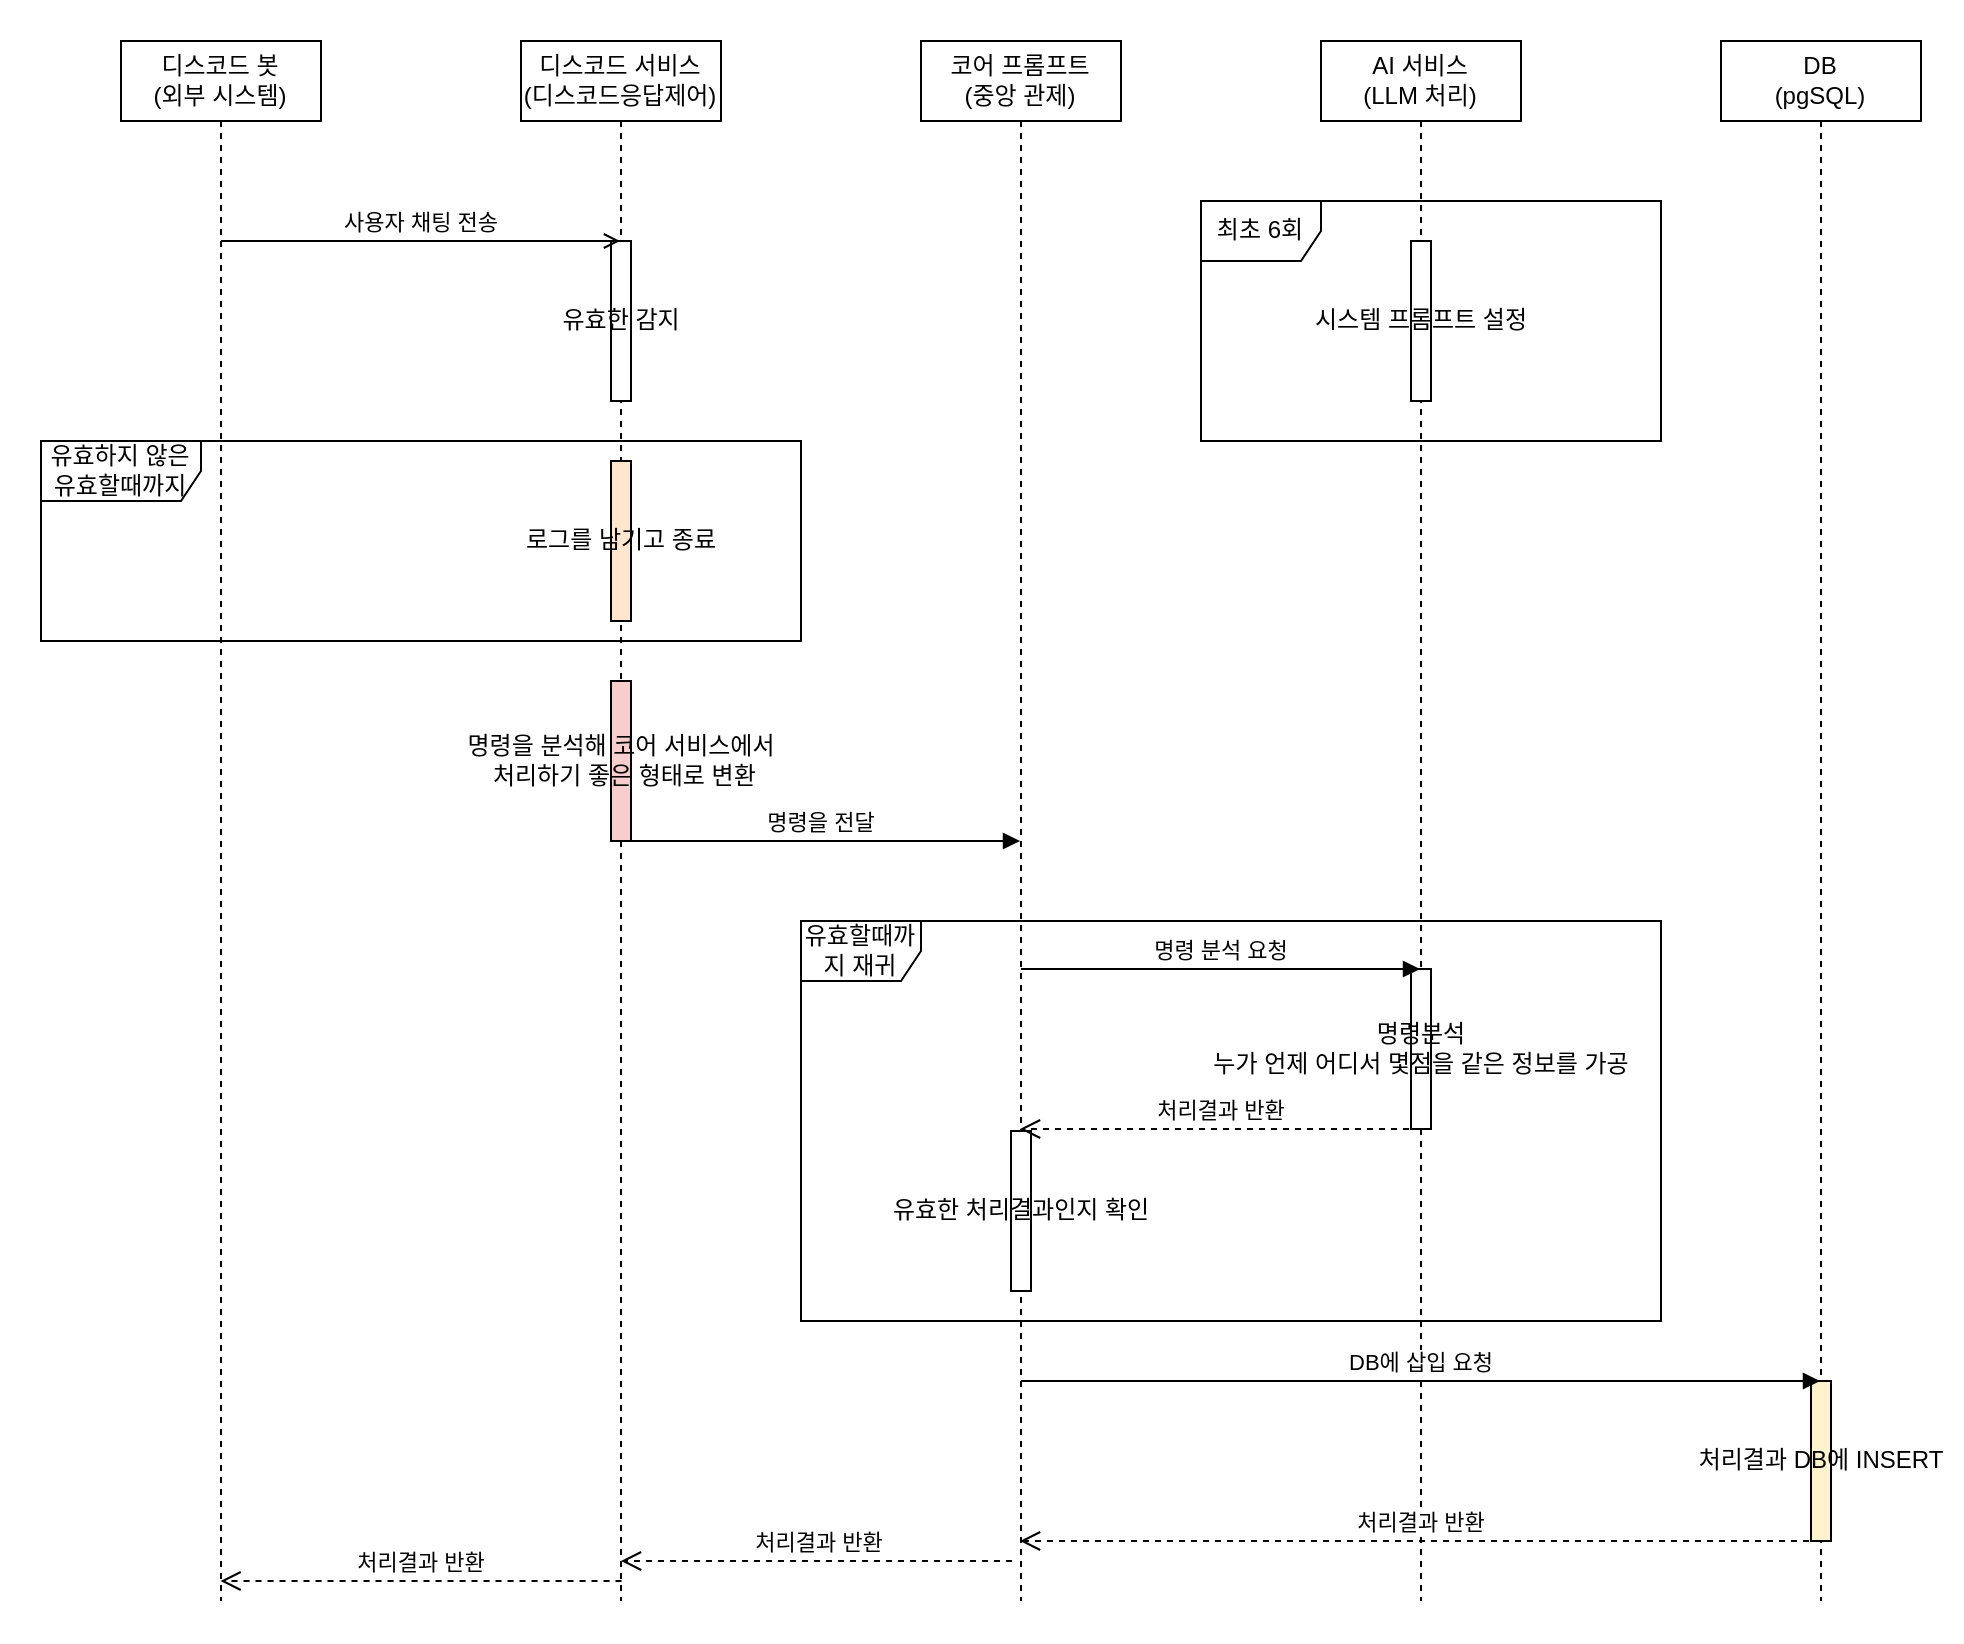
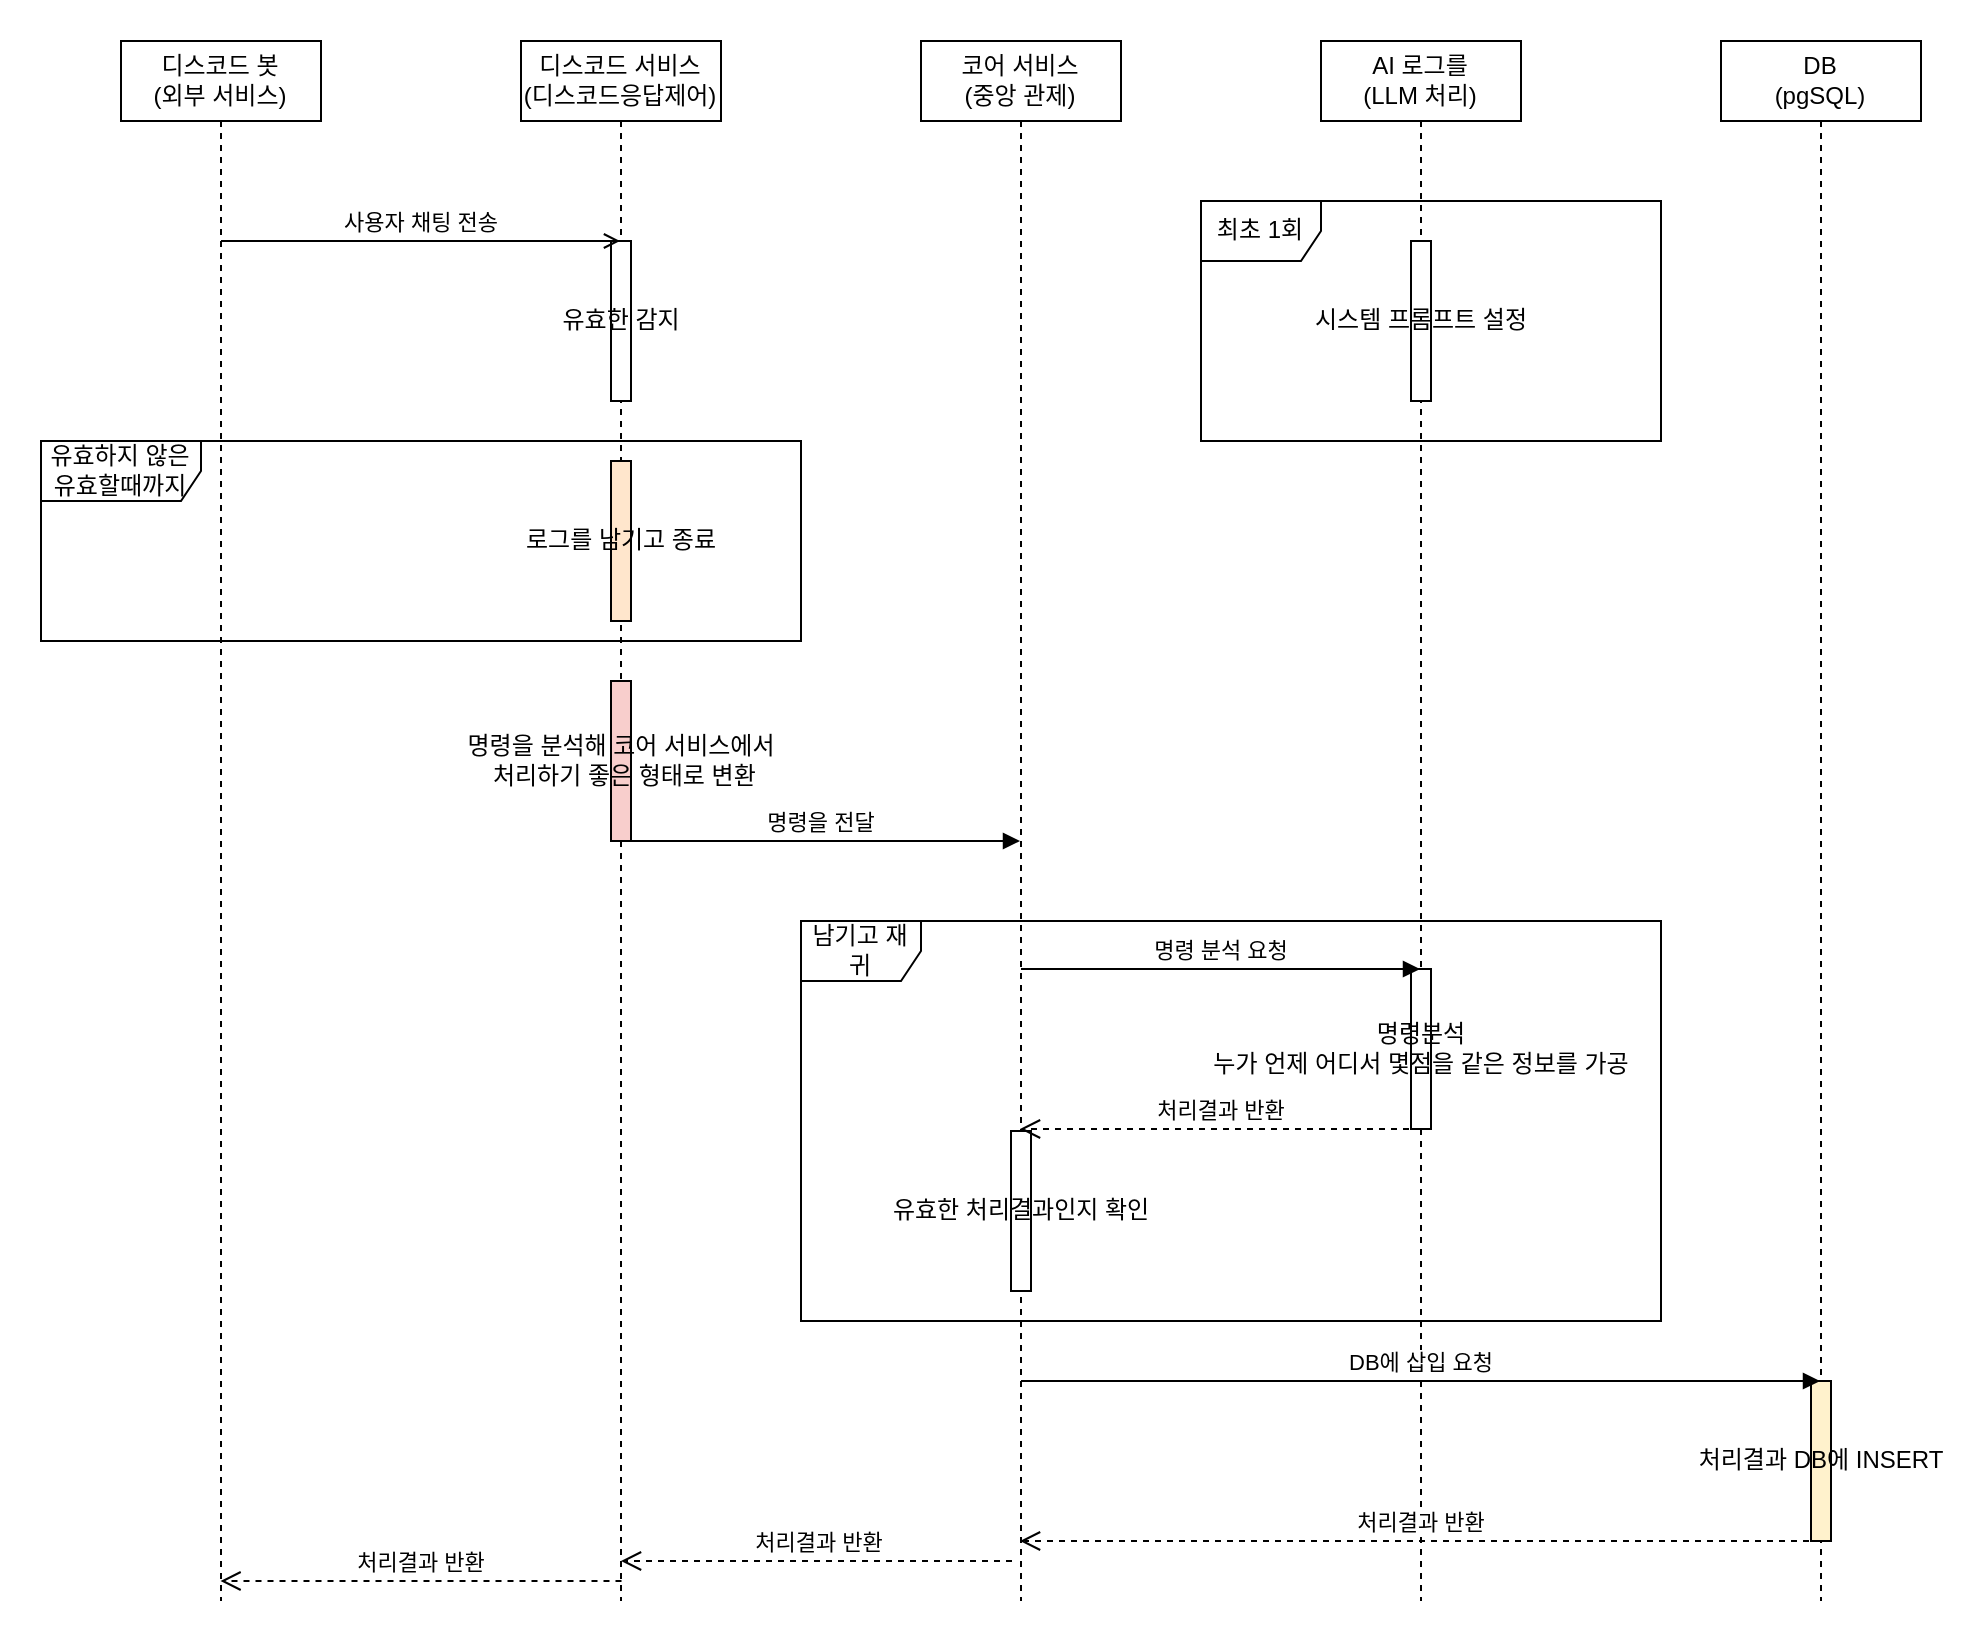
node "디스코드 봇 (외부 시스템)": label "디스코드 봇 (외부 시스템)" -> "디스코드 봇 (외부 서비스)"
node "코어 프롬프트 (중앙 관제)": label "코어 프롬프트 (중앙 관제)" -> "코어 서비스 (중앙 관제)"
node "AI 서비스 (LLM 처리)": label "AI 서비스 (LLM 처리)" -> "AI 로그를 (LLM 처리)"
node "최초 6회": label "최초 6회" -> "최초 1회"
node "유효할때까지 재귀": label "유효할때까지 재귀" -> "남기고 재귀"
